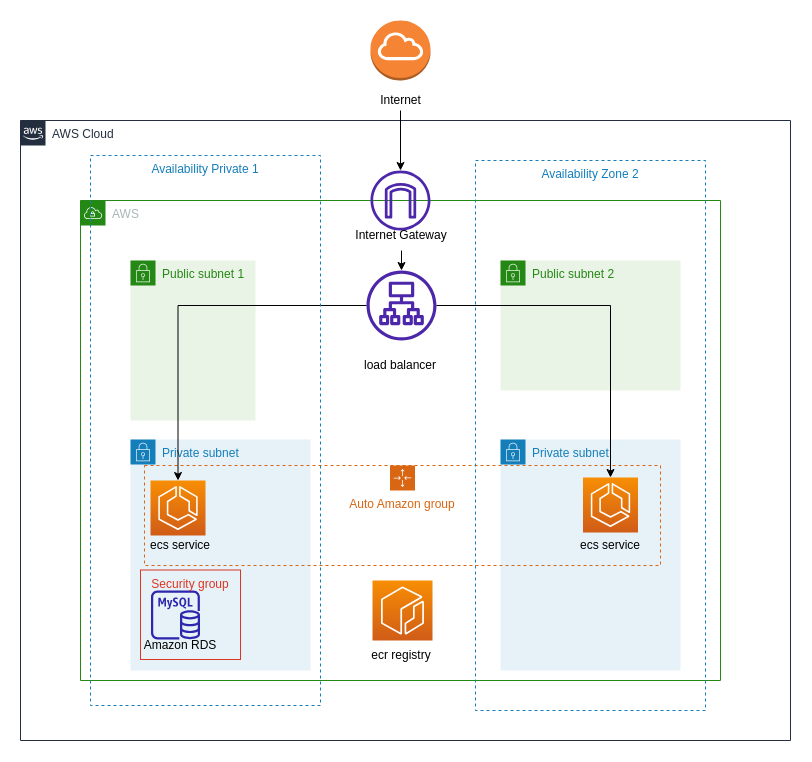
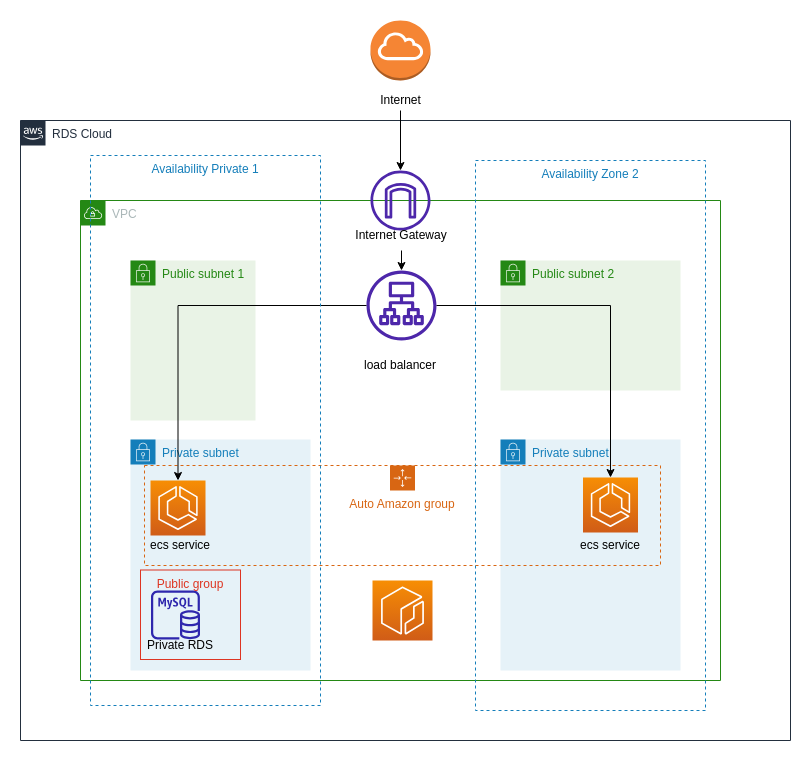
node "AWS Cloud": label "AWS Cloud" -> "RDS Cloud"
node "AWS": label "AWS" -> "VPC"
node "Security group": label "Security group" -> "Public group"
node "Amazon RDS": label "Amazon RDS" -> "Private RDS"
node "ecr registry": removed
